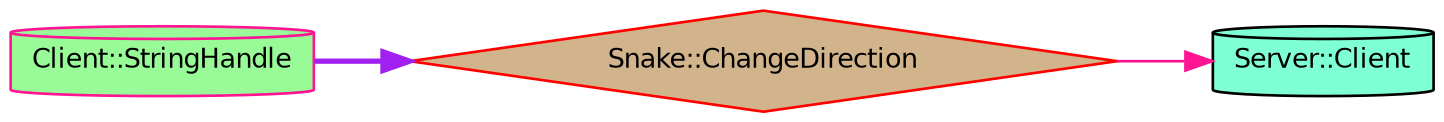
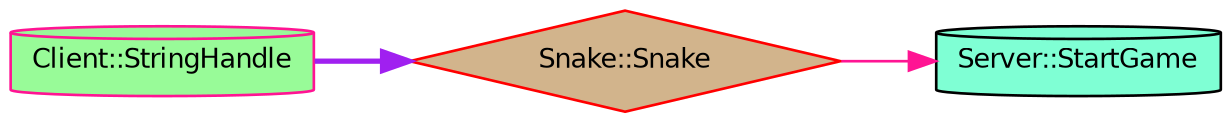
node "Snake::ChangeDirection": label "Snake::ChangeDirection" -> "Snake::Snake"
node "Server::Client": label "Server::Client" -> "Server::StartGame"
